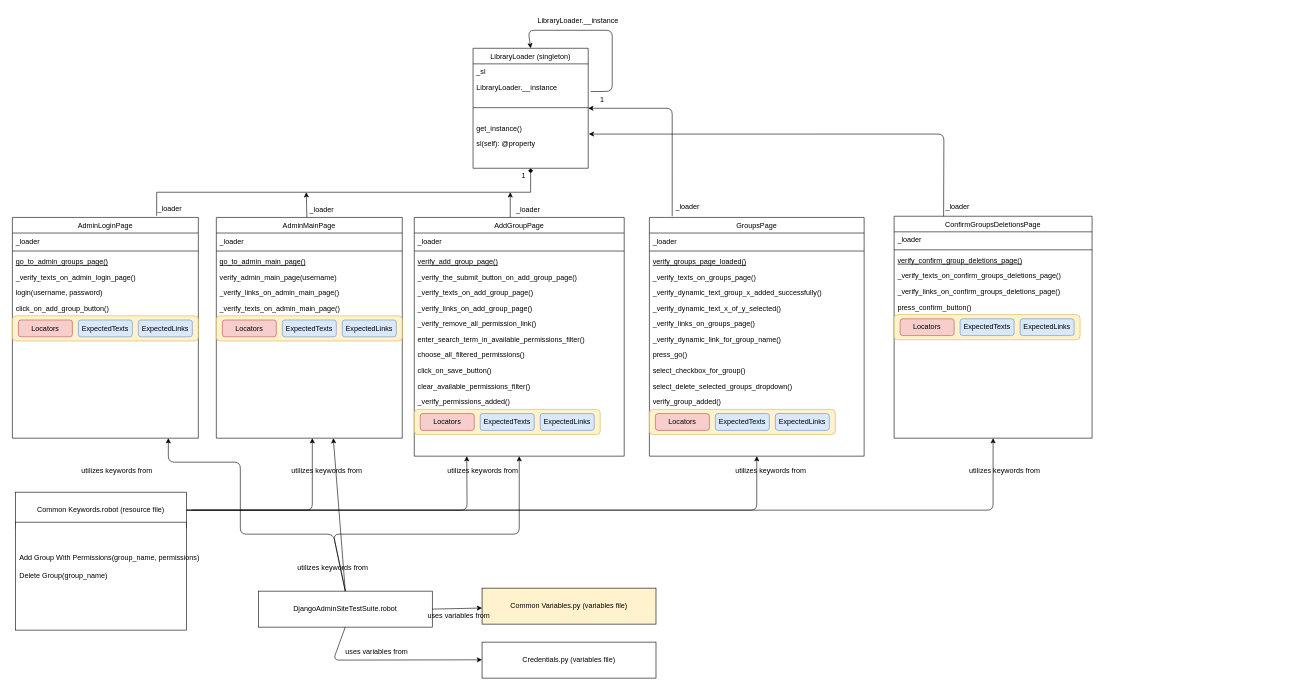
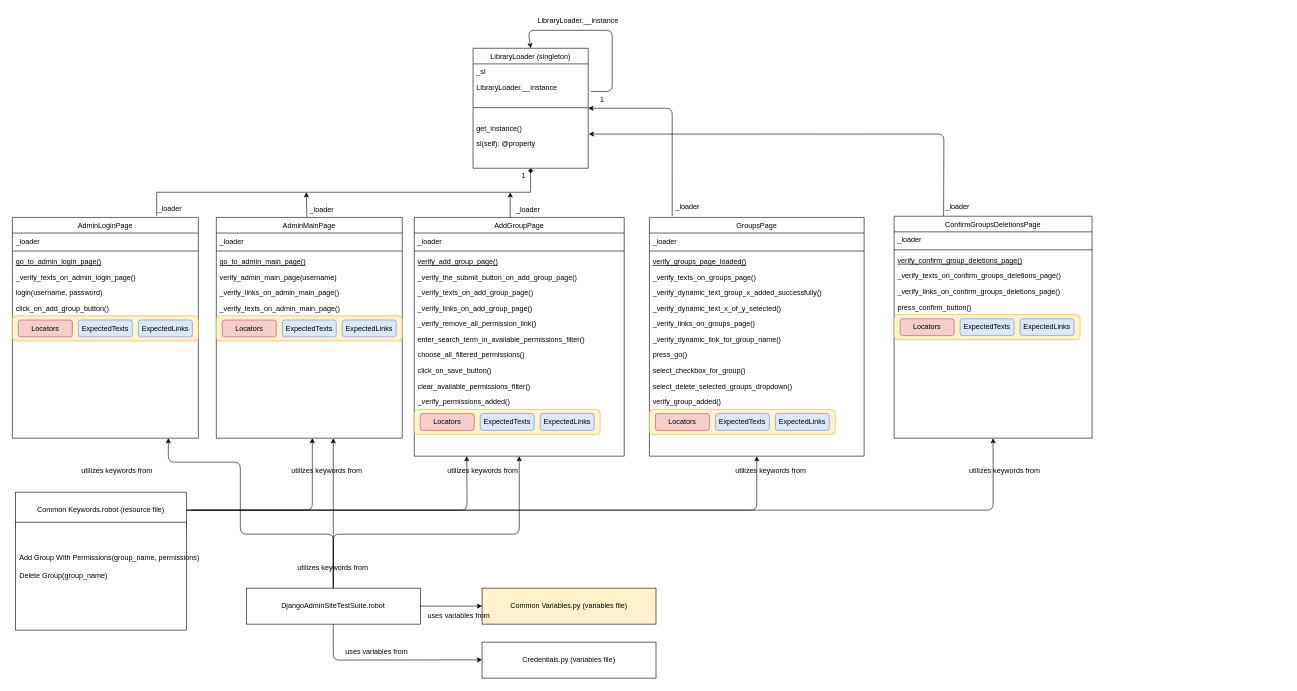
node "go_to_admin_groups_page()": label "go_to_admin_groups_page()" -> "go_to_admin_login_page()"
node "DjangoAdminSiteTestSuite.robot": moved (345, 609) -> (333, 606)
